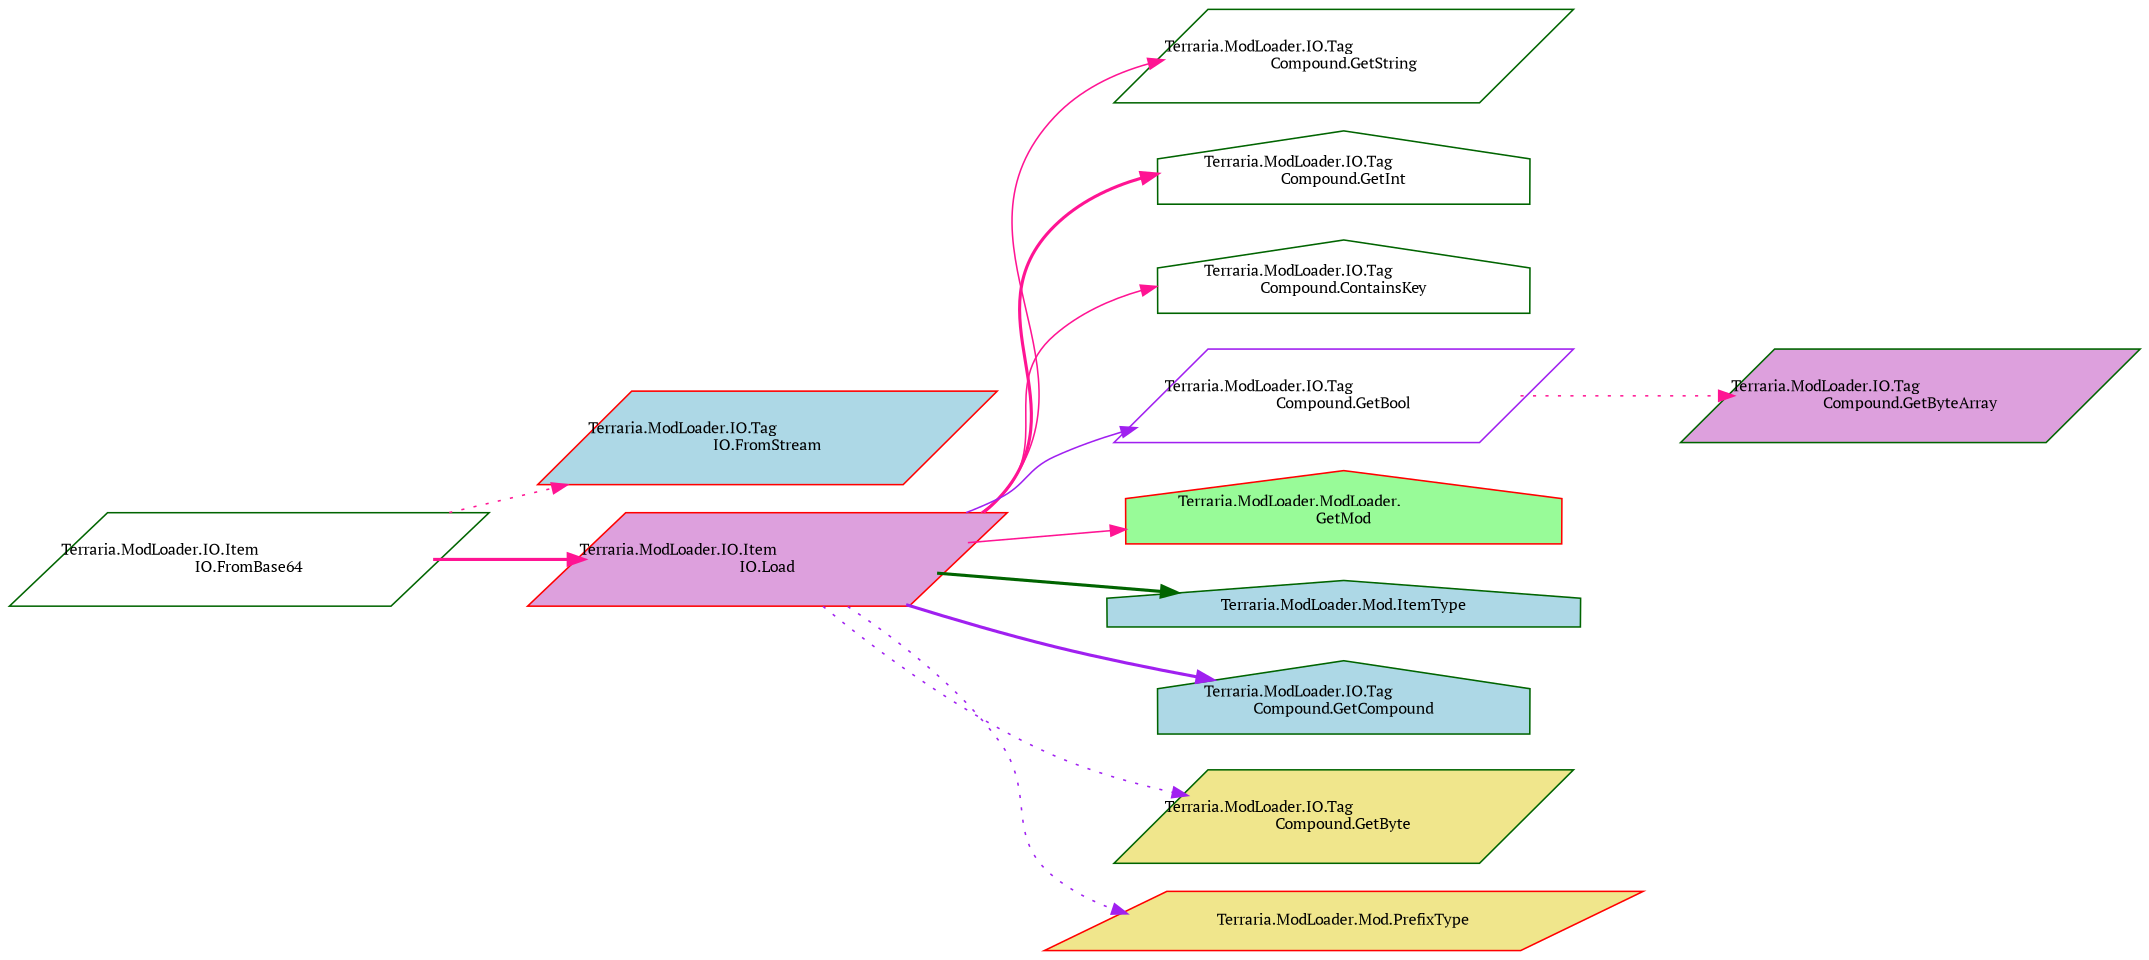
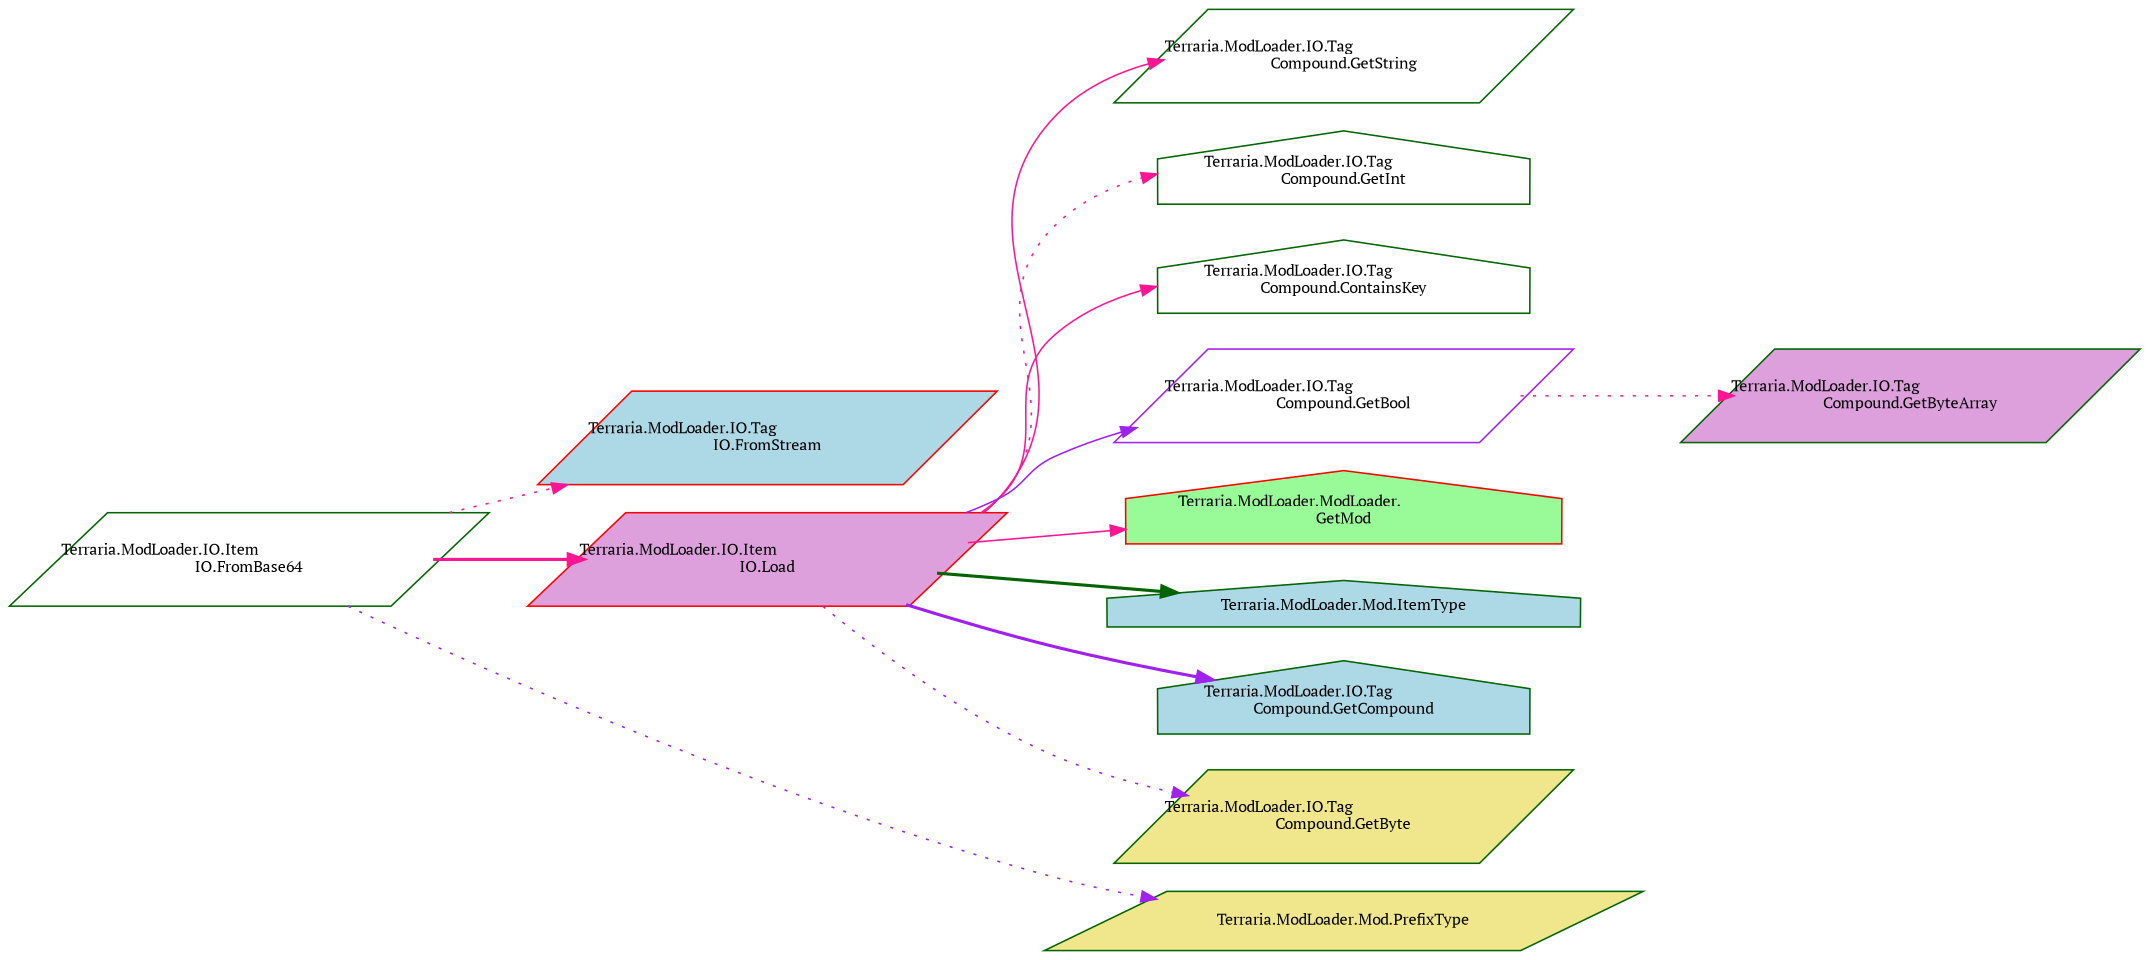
edge "Terraria.ModLoader.IO.Item IO.Load" -> "Terraria.ModLoader.IO.Tag Compound.GetInt": style bold -> dotted
edge "Terraria.ModLoader.IO.Item IO.Load" -> "Terraria.ModLoader.Mod.PrefixType": now "Terraria.ModLoader.IO.Item IO.FromBase64" -> "Terraria.ModLoader.Mod.PrefixType"
node "Terraria.ModLoader.Mod.PrefixType": color red -> darkgreen
